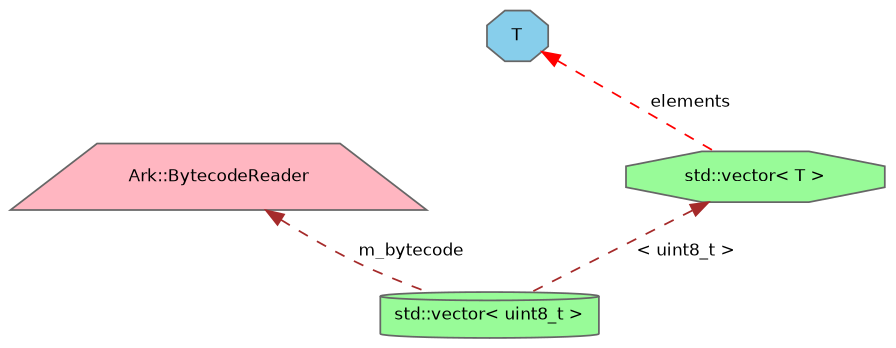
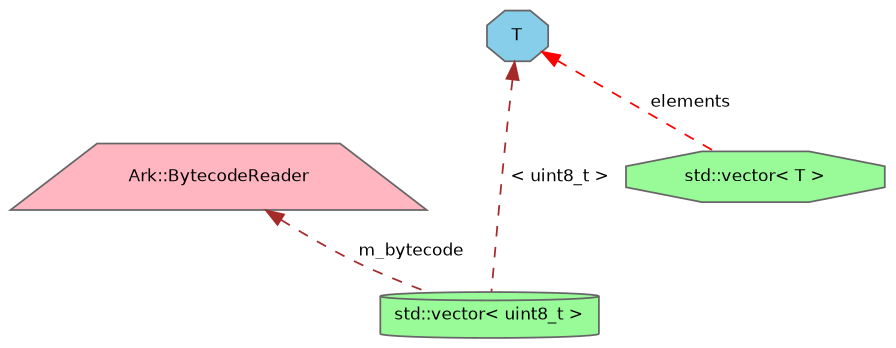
edge "std::vector< uint8_t >" -> "std::vector< T >": now "std::vector< uint8_t >" -> "T"
